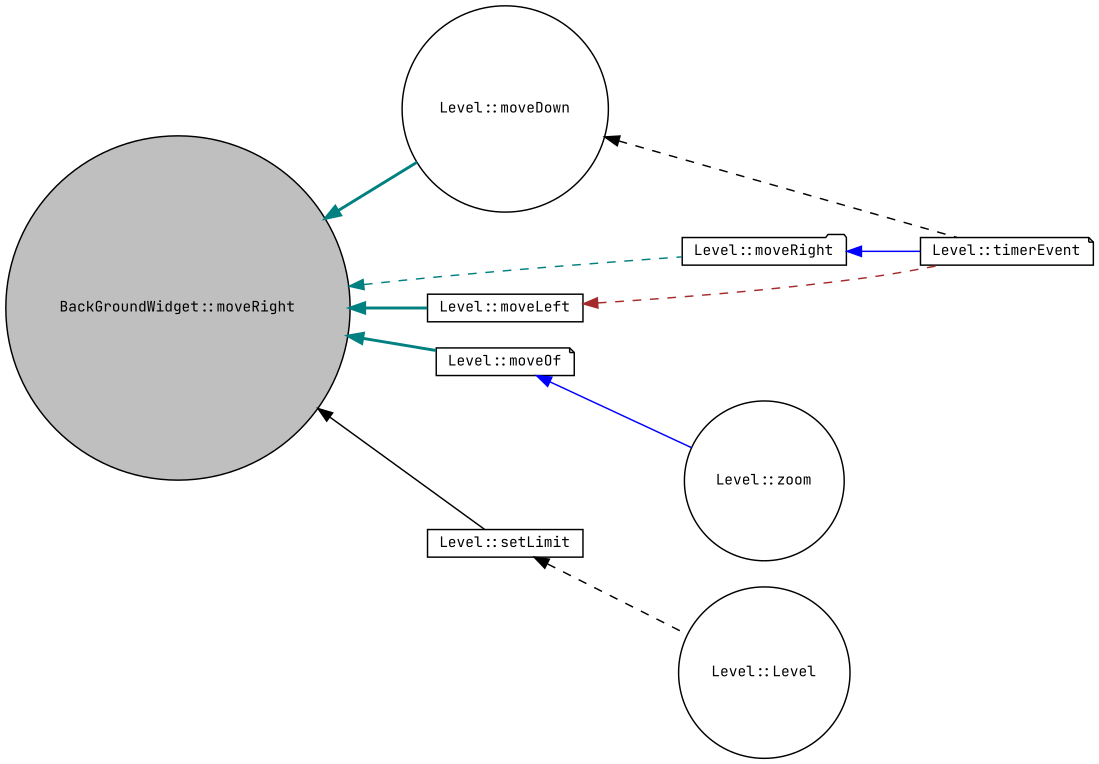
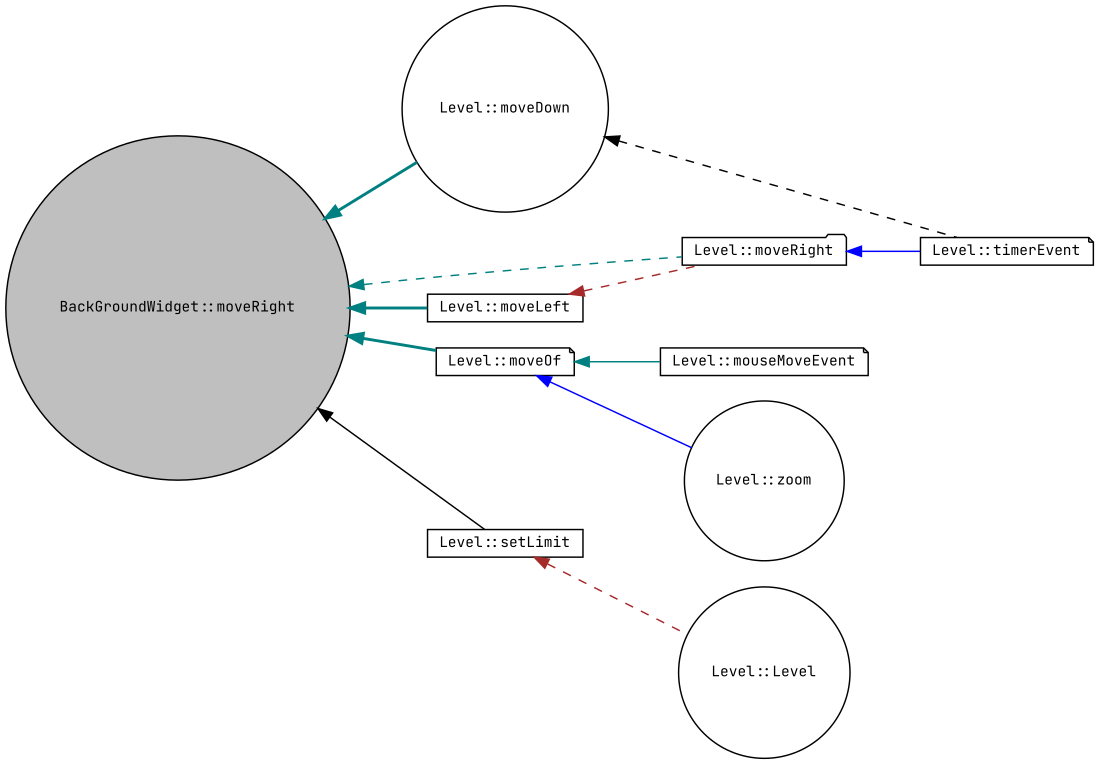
edge "Level::timerEvent" -> "Level::moveLeft": now "Level::moveRight" -> "Level::moveLeft"
node "Level::mouseMoveEvent": added
edge "Level::Level" -> "Level::setLimit": color black -> brown
